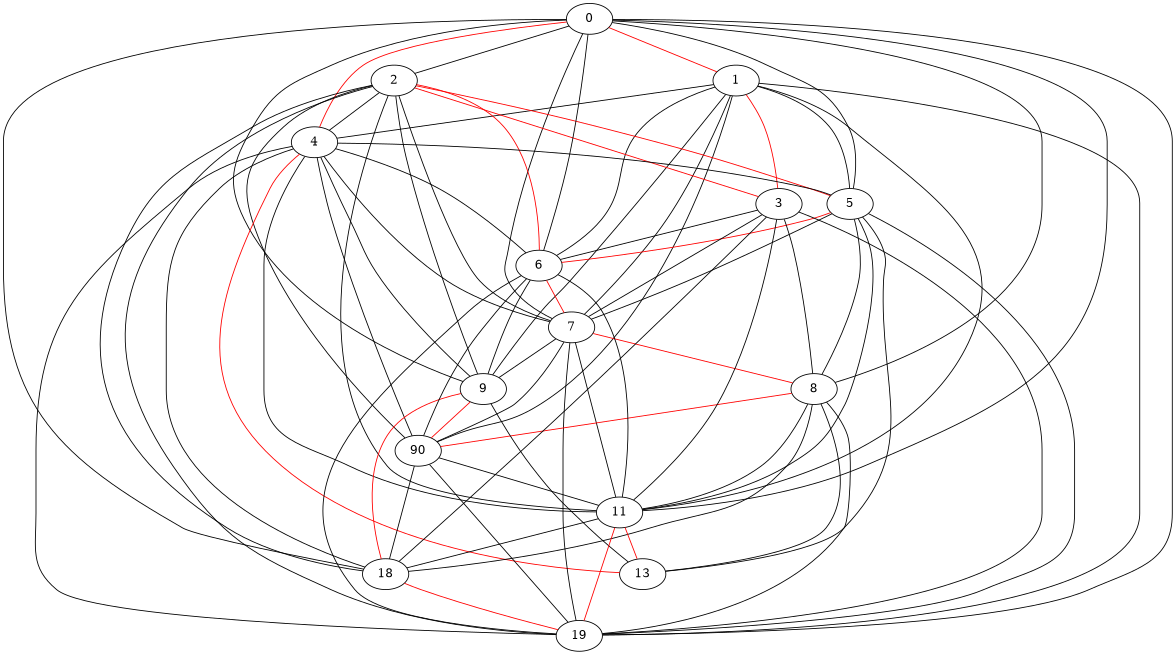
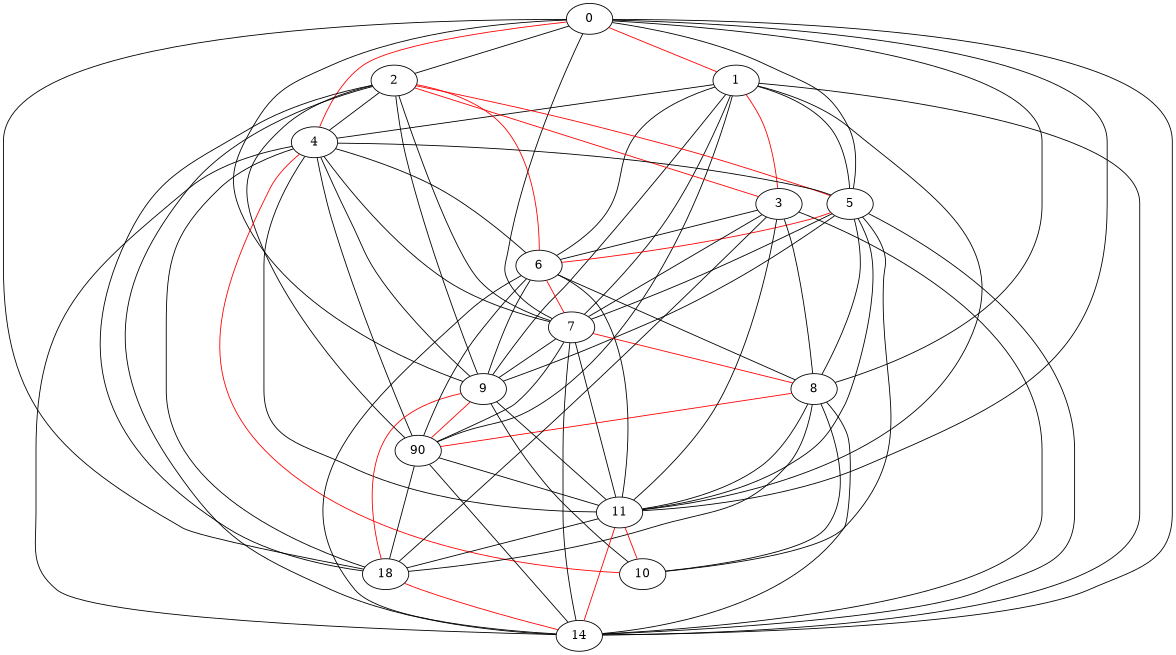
edge "0" -- "6": now "8" -- "6"
edge "5" -- "9": added
edge "2" -- "11": now "9" -- "11"
node "13": label "13" -> "10"
node "19": label "19" -> "14"
